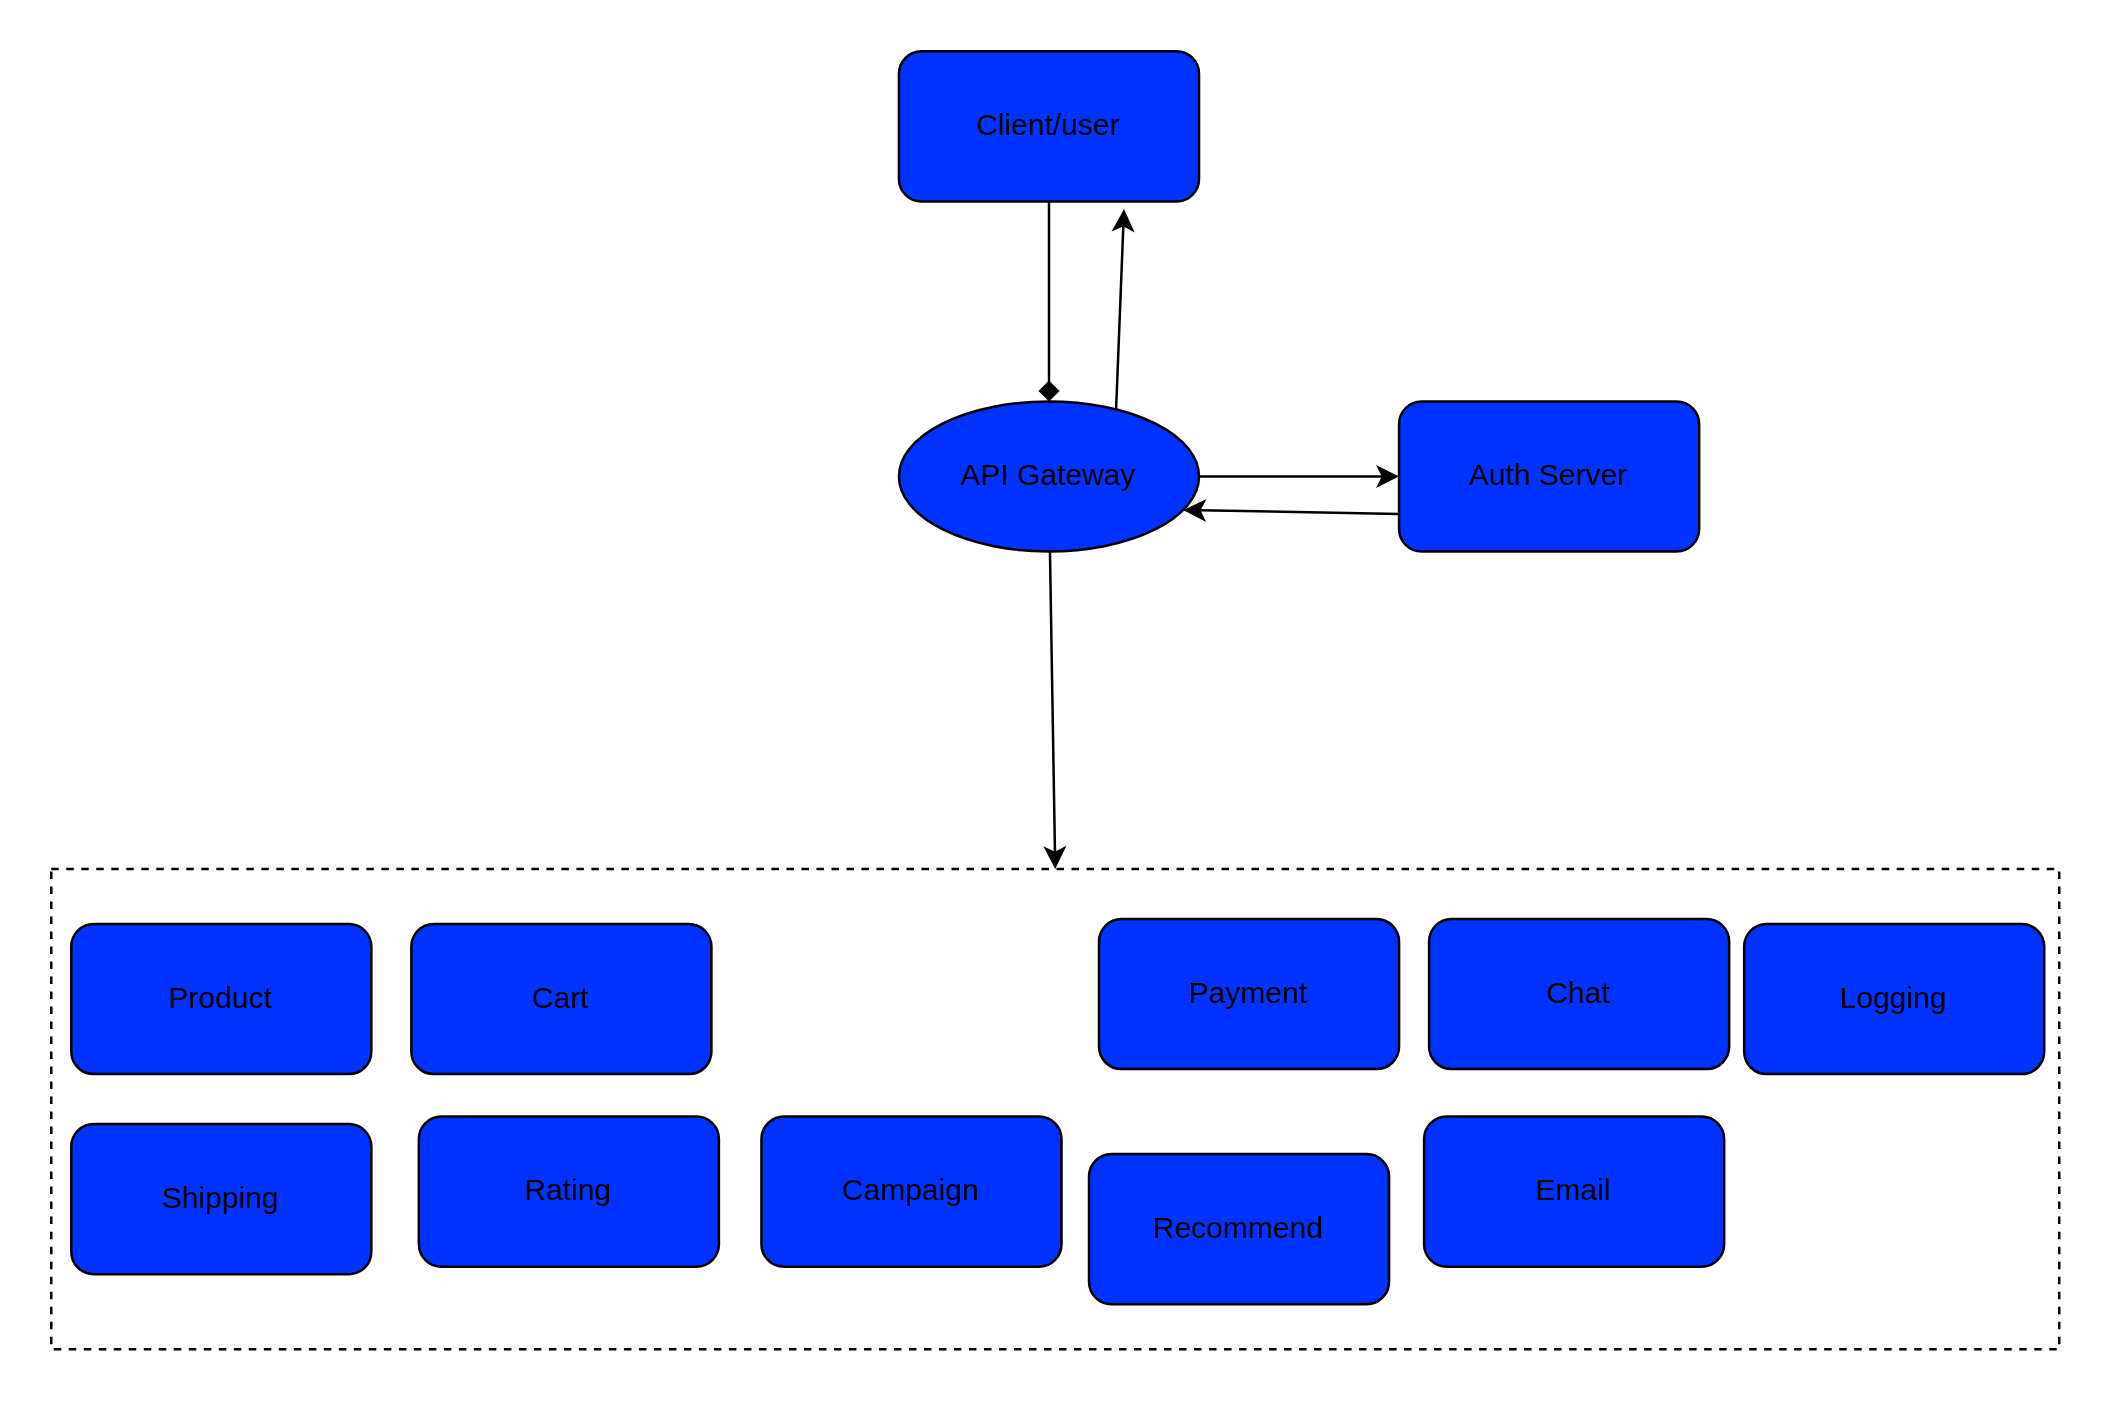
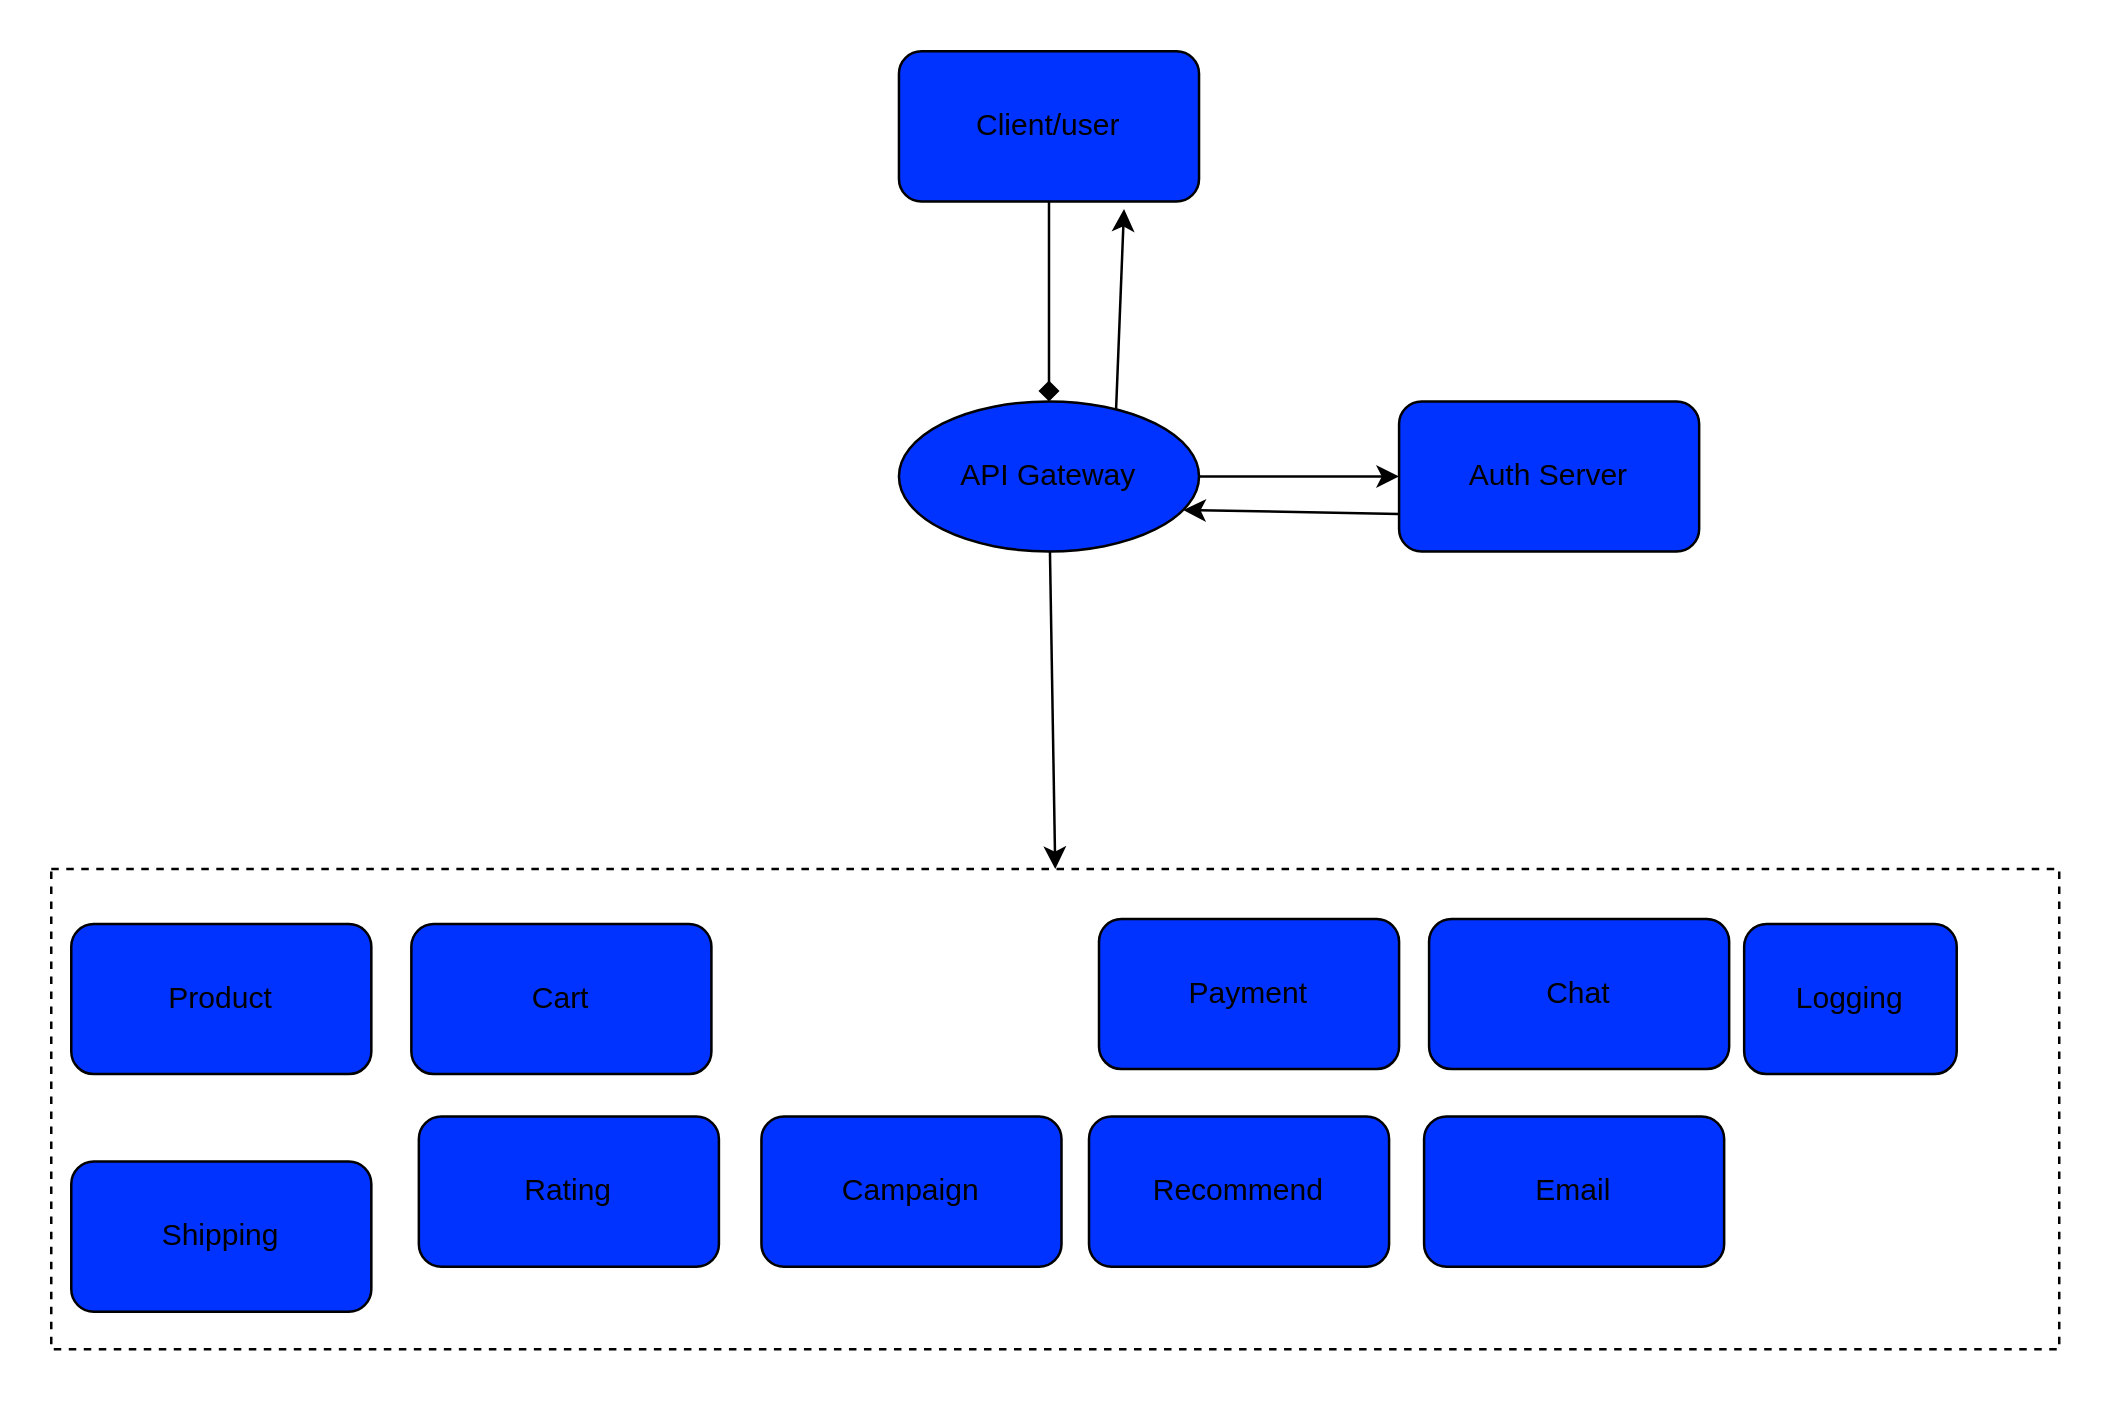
node "Logging": size 300x150 -> 213x150
node "Shipping": moved (221, 1199) -> (221, 1236)
node "Recommend": moved (1239, 1229) -> (1239, 1191)
